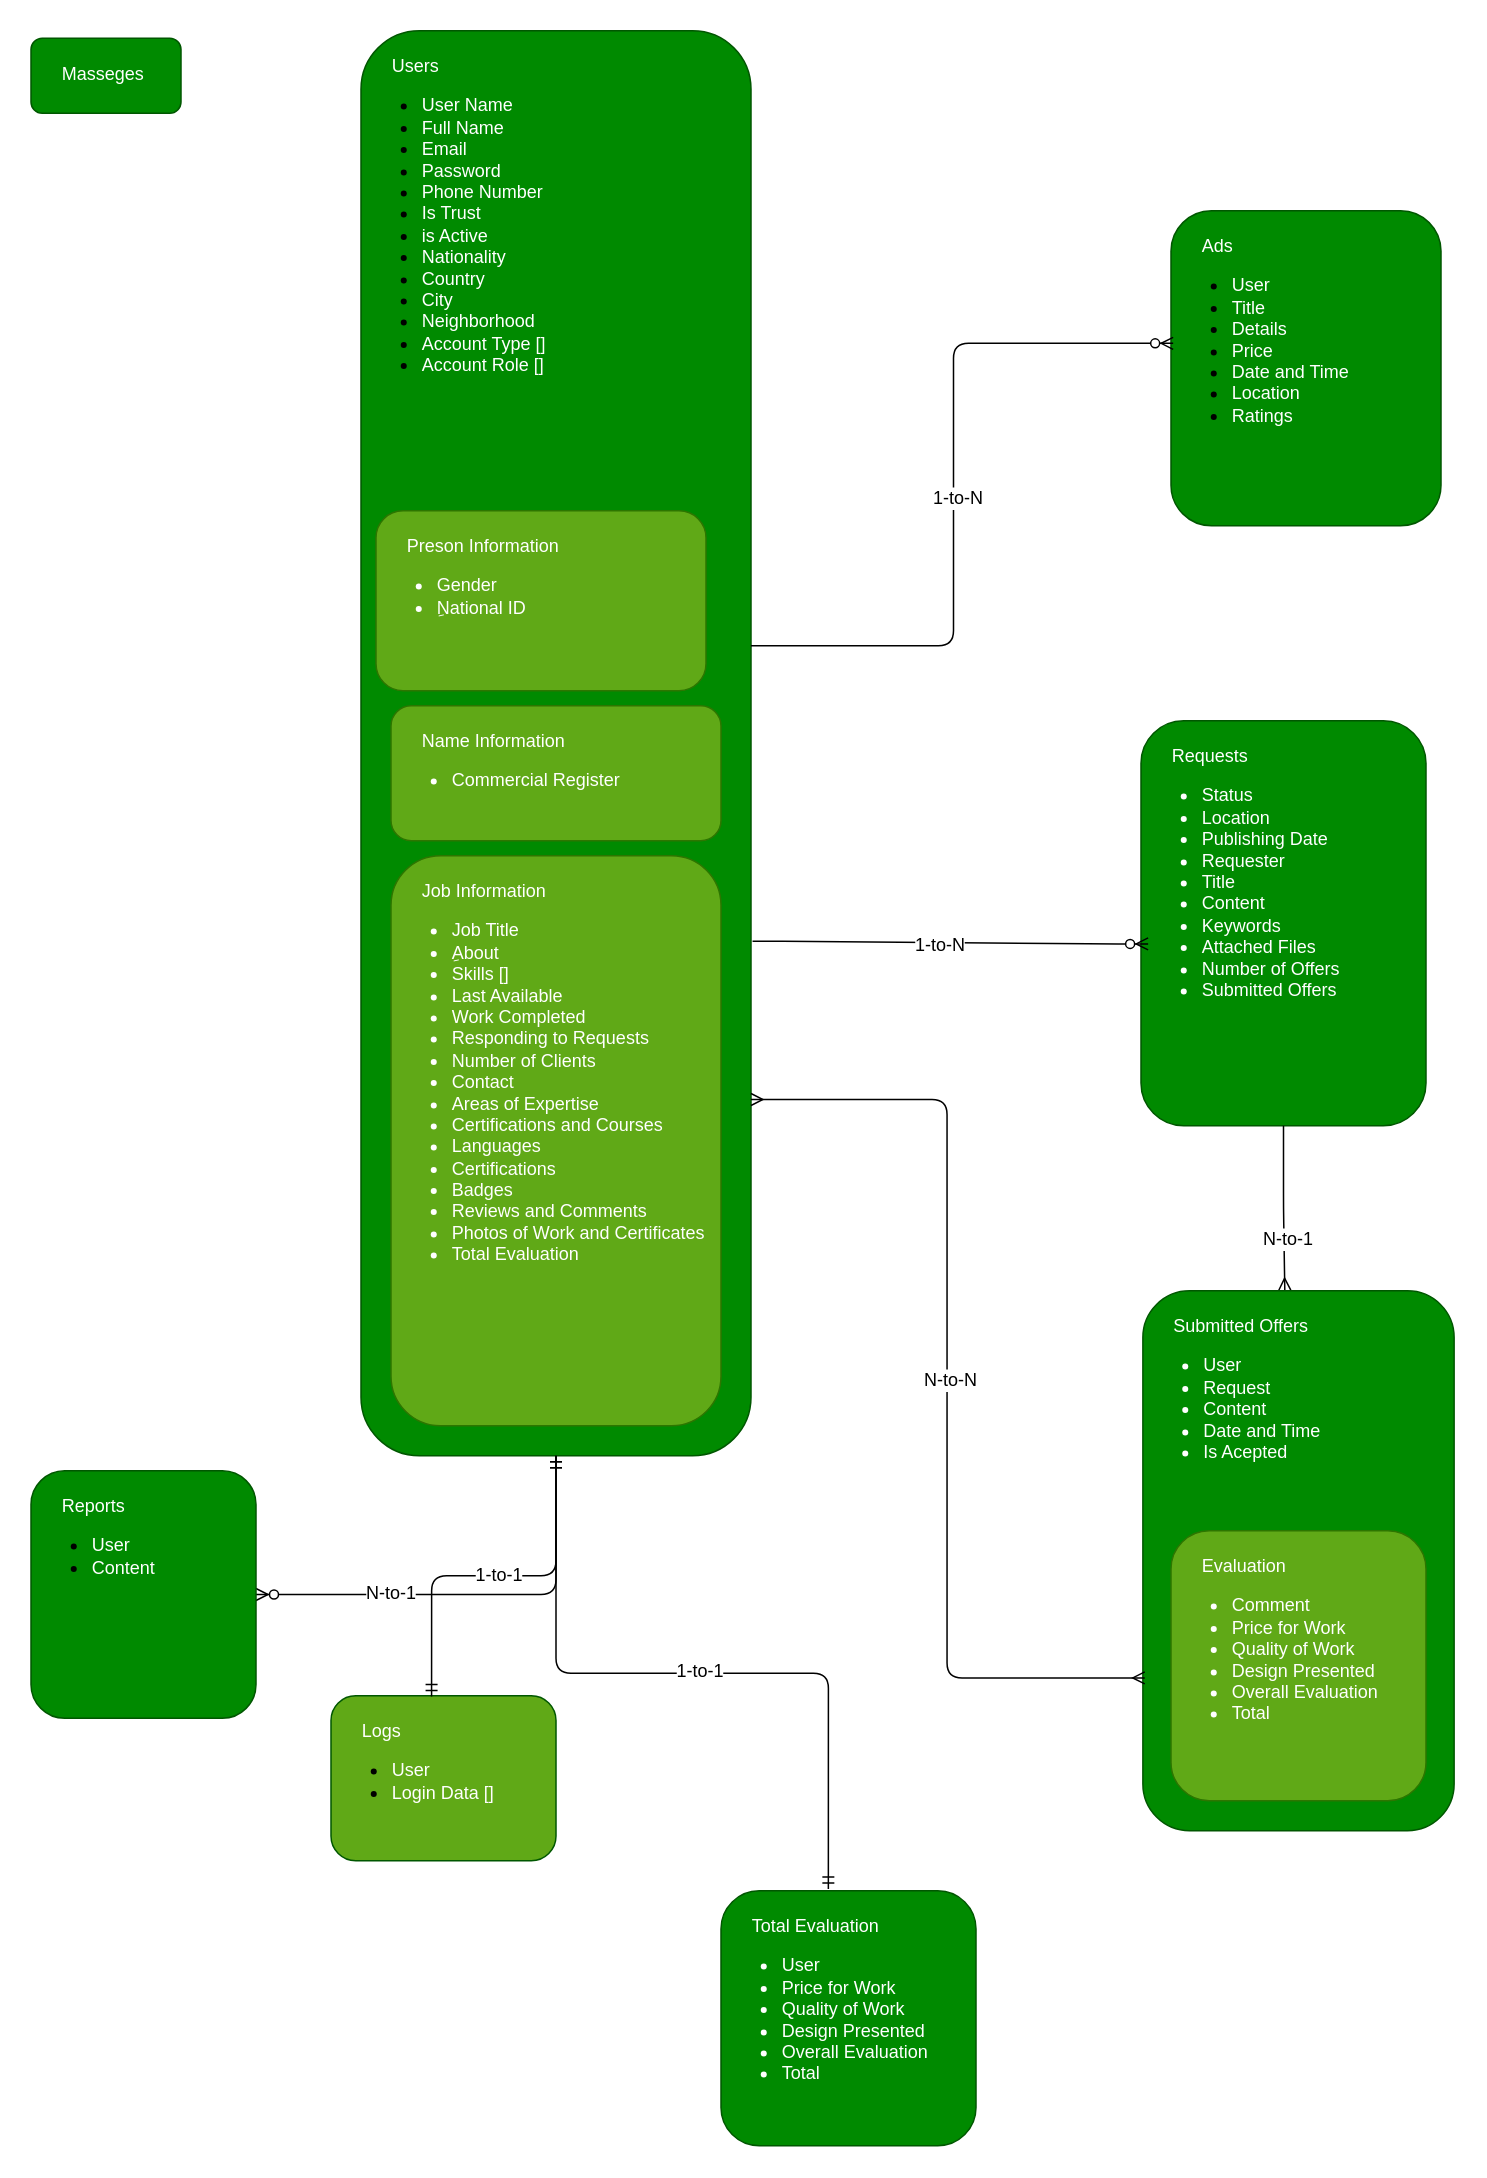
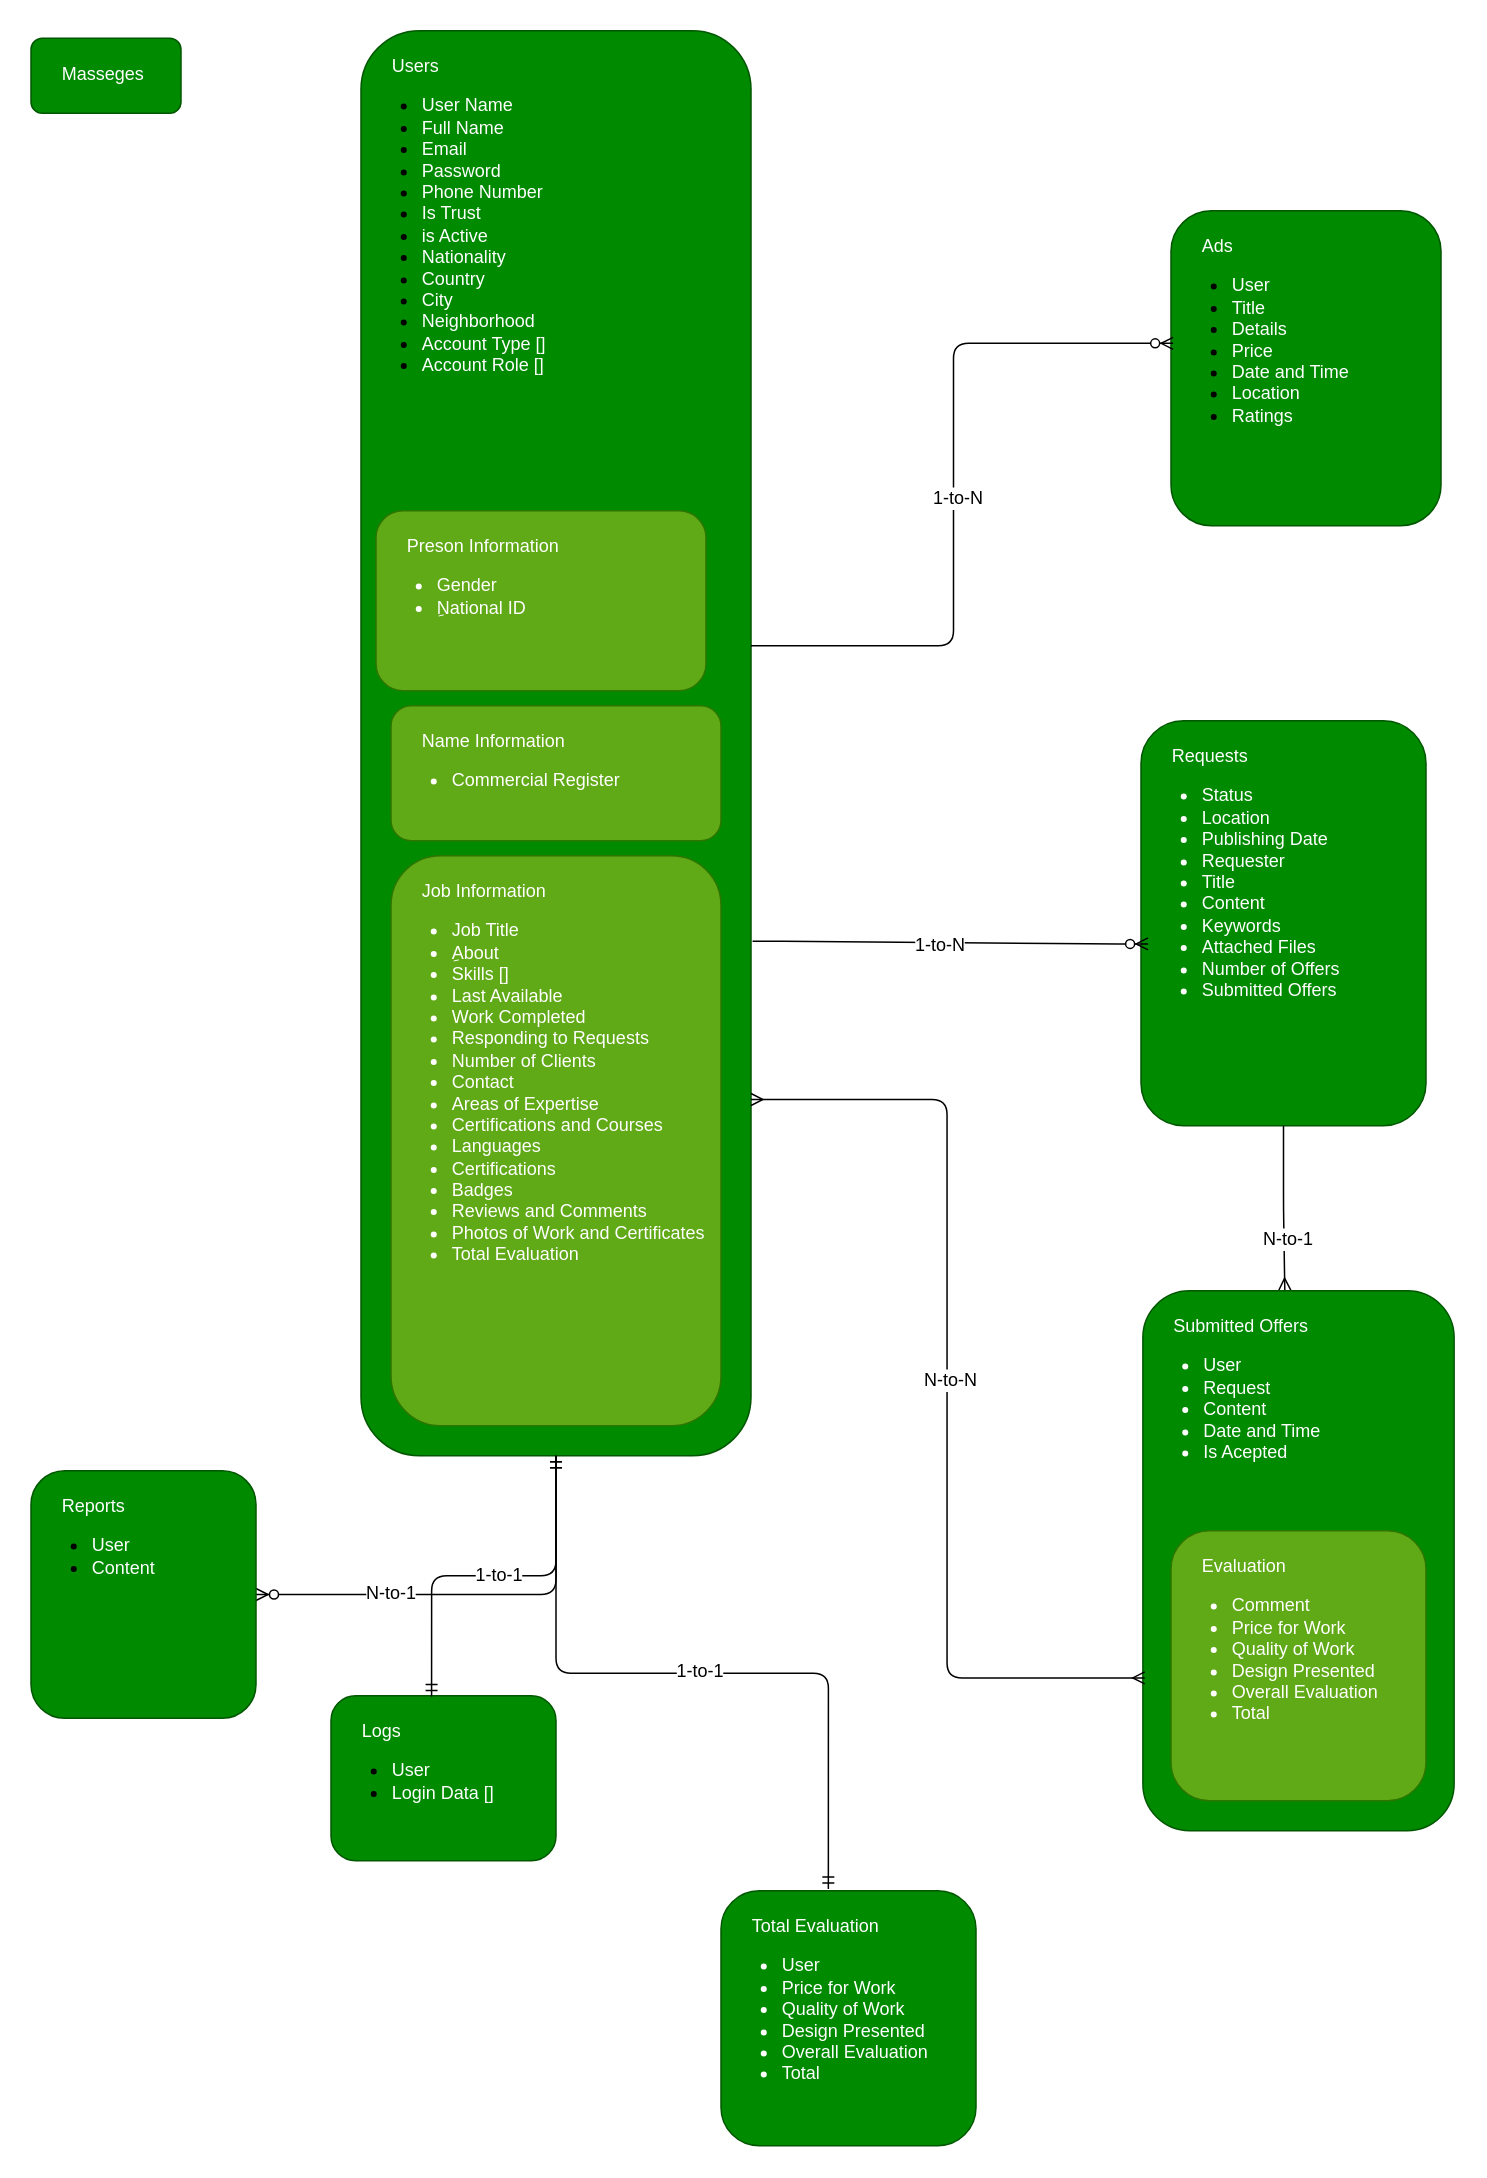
node "Logs User Login Data []": fillcolor #60a917 -> #008a00
